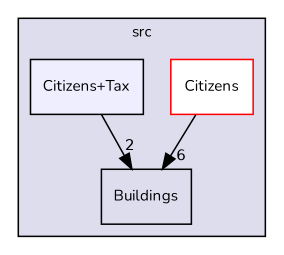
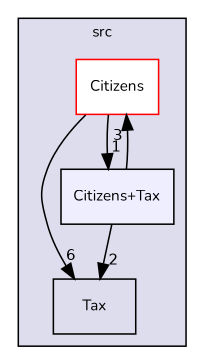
edge "Citizens" -> "Citizens+Tax": added
edge "Citizens+Tax" -> "Citizens": added
node "Buildings": label "Buildings" -> "Tax"
